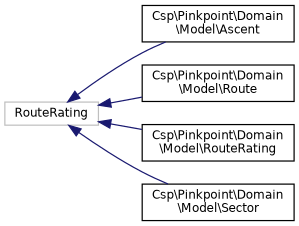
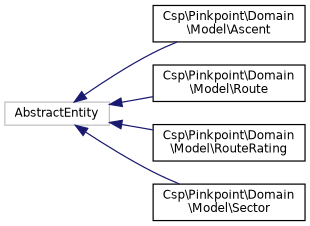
node "RouteRating": label "RouteRating" -> "AbstractEntity"
